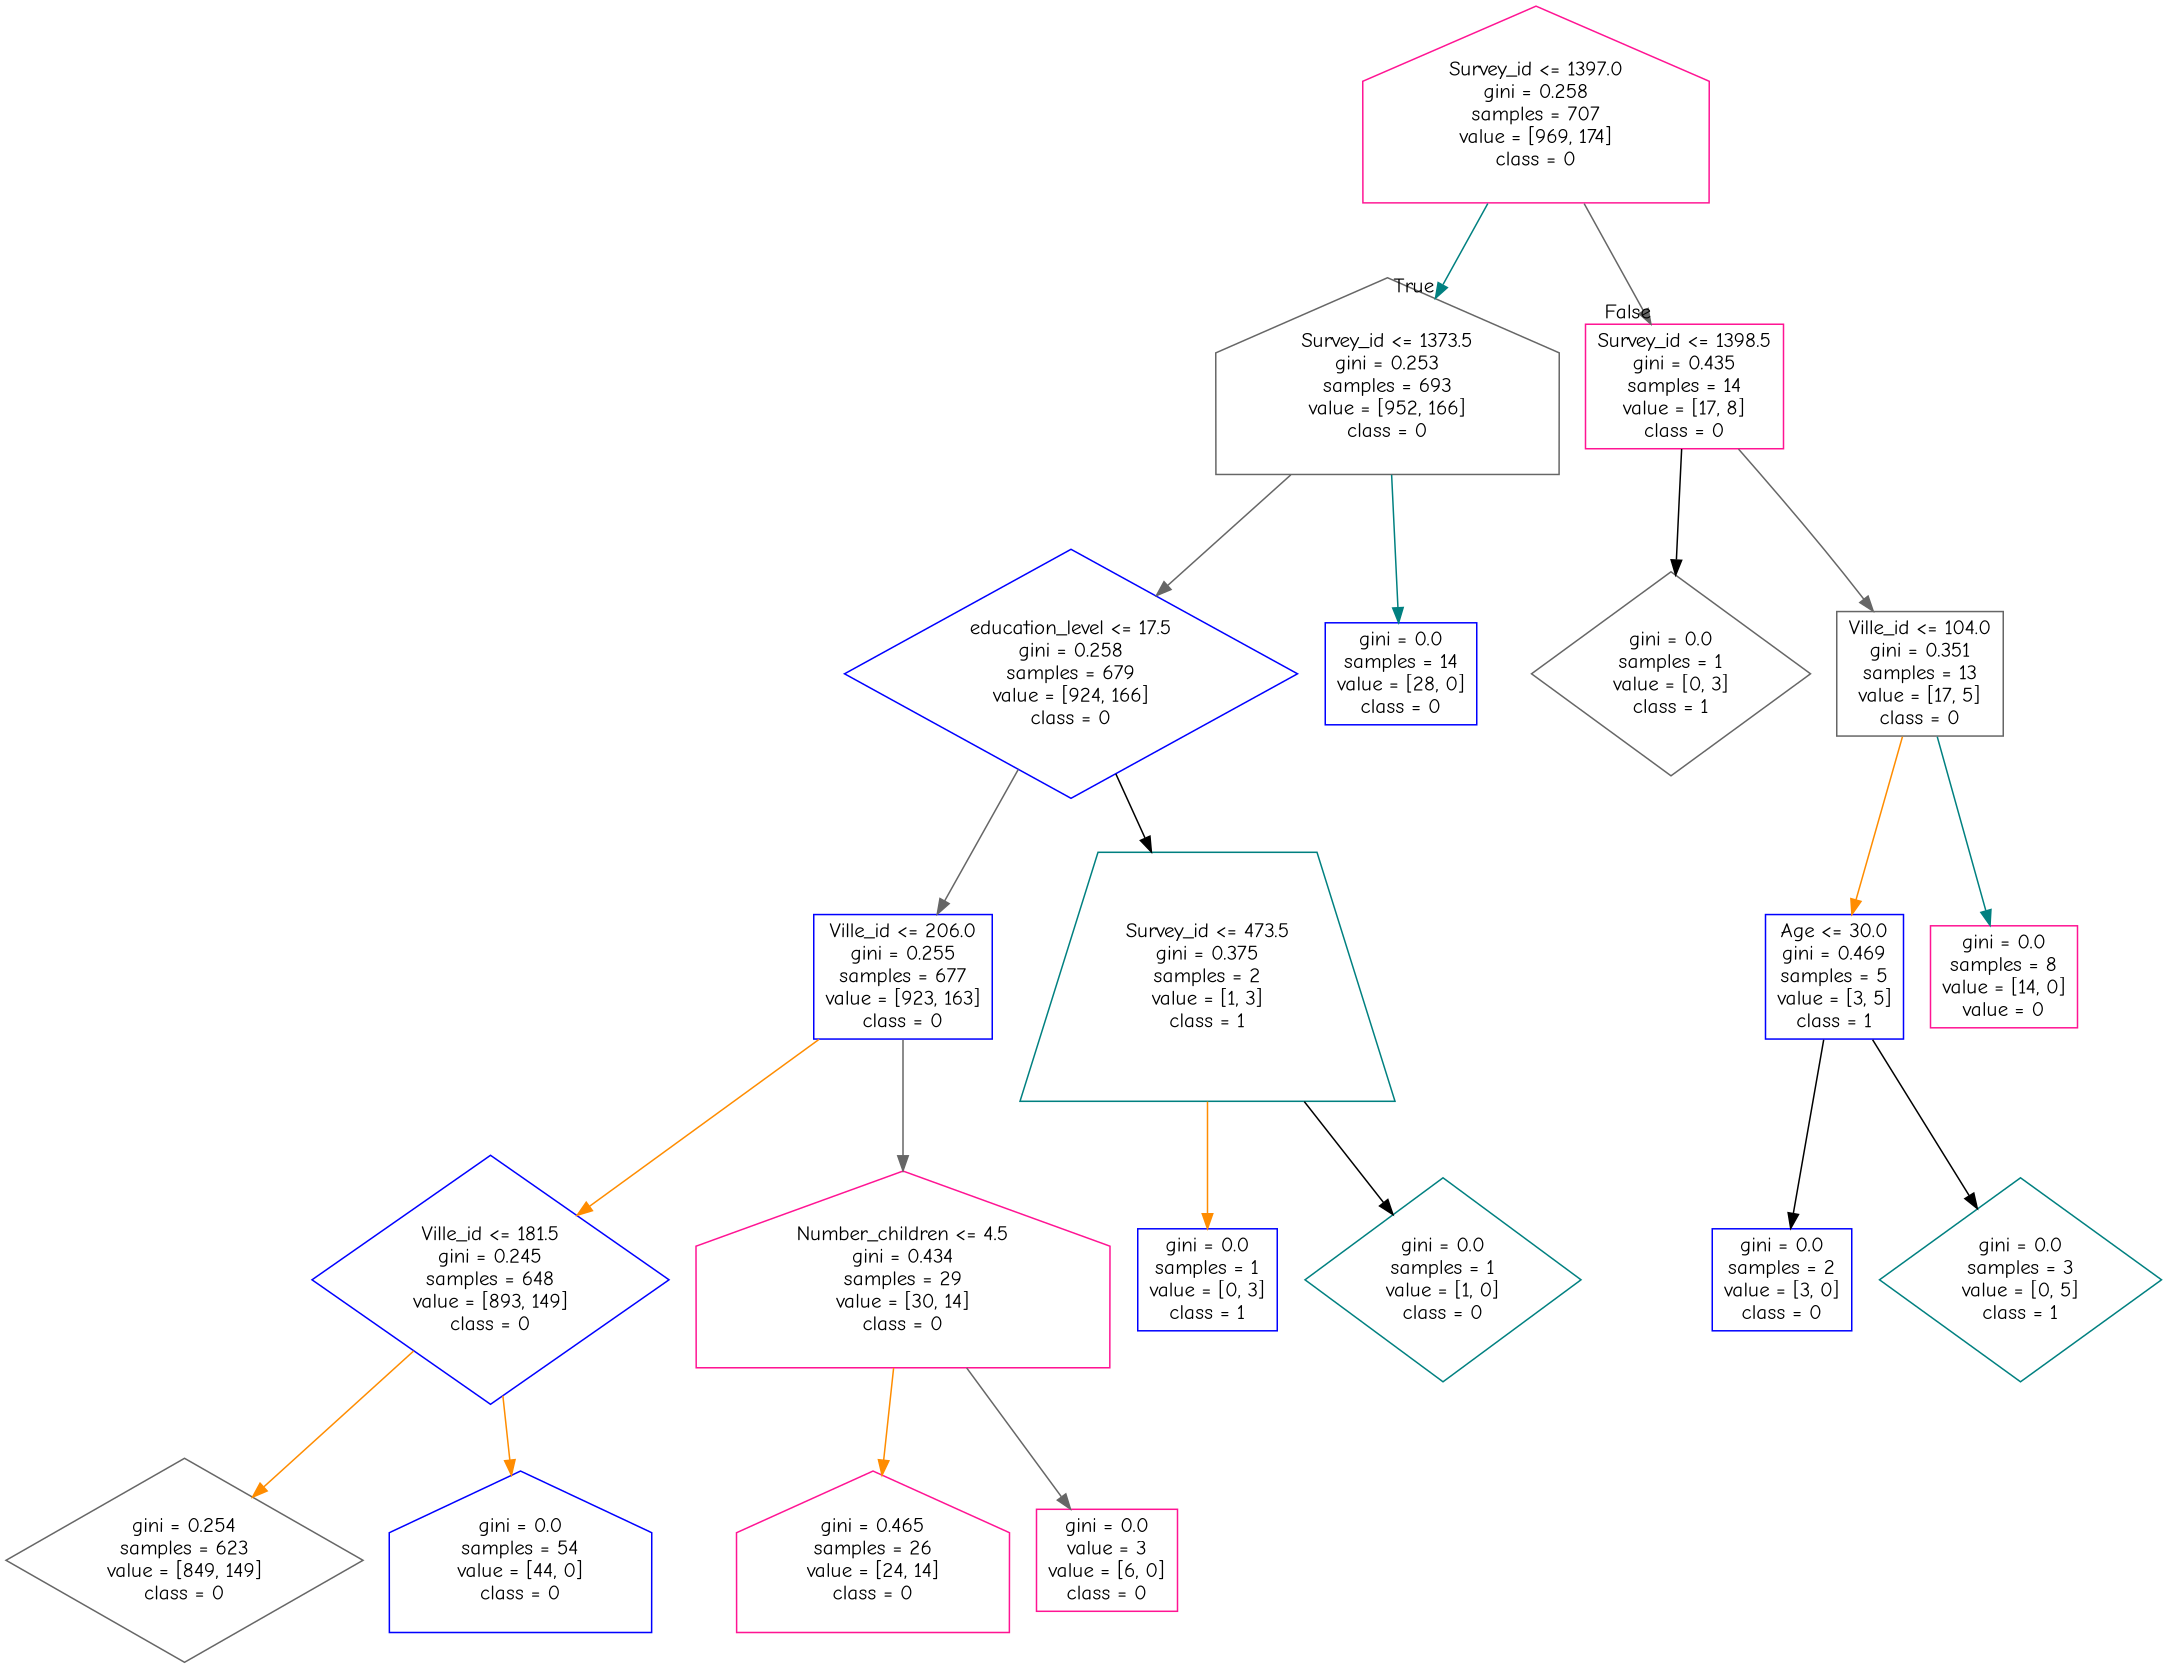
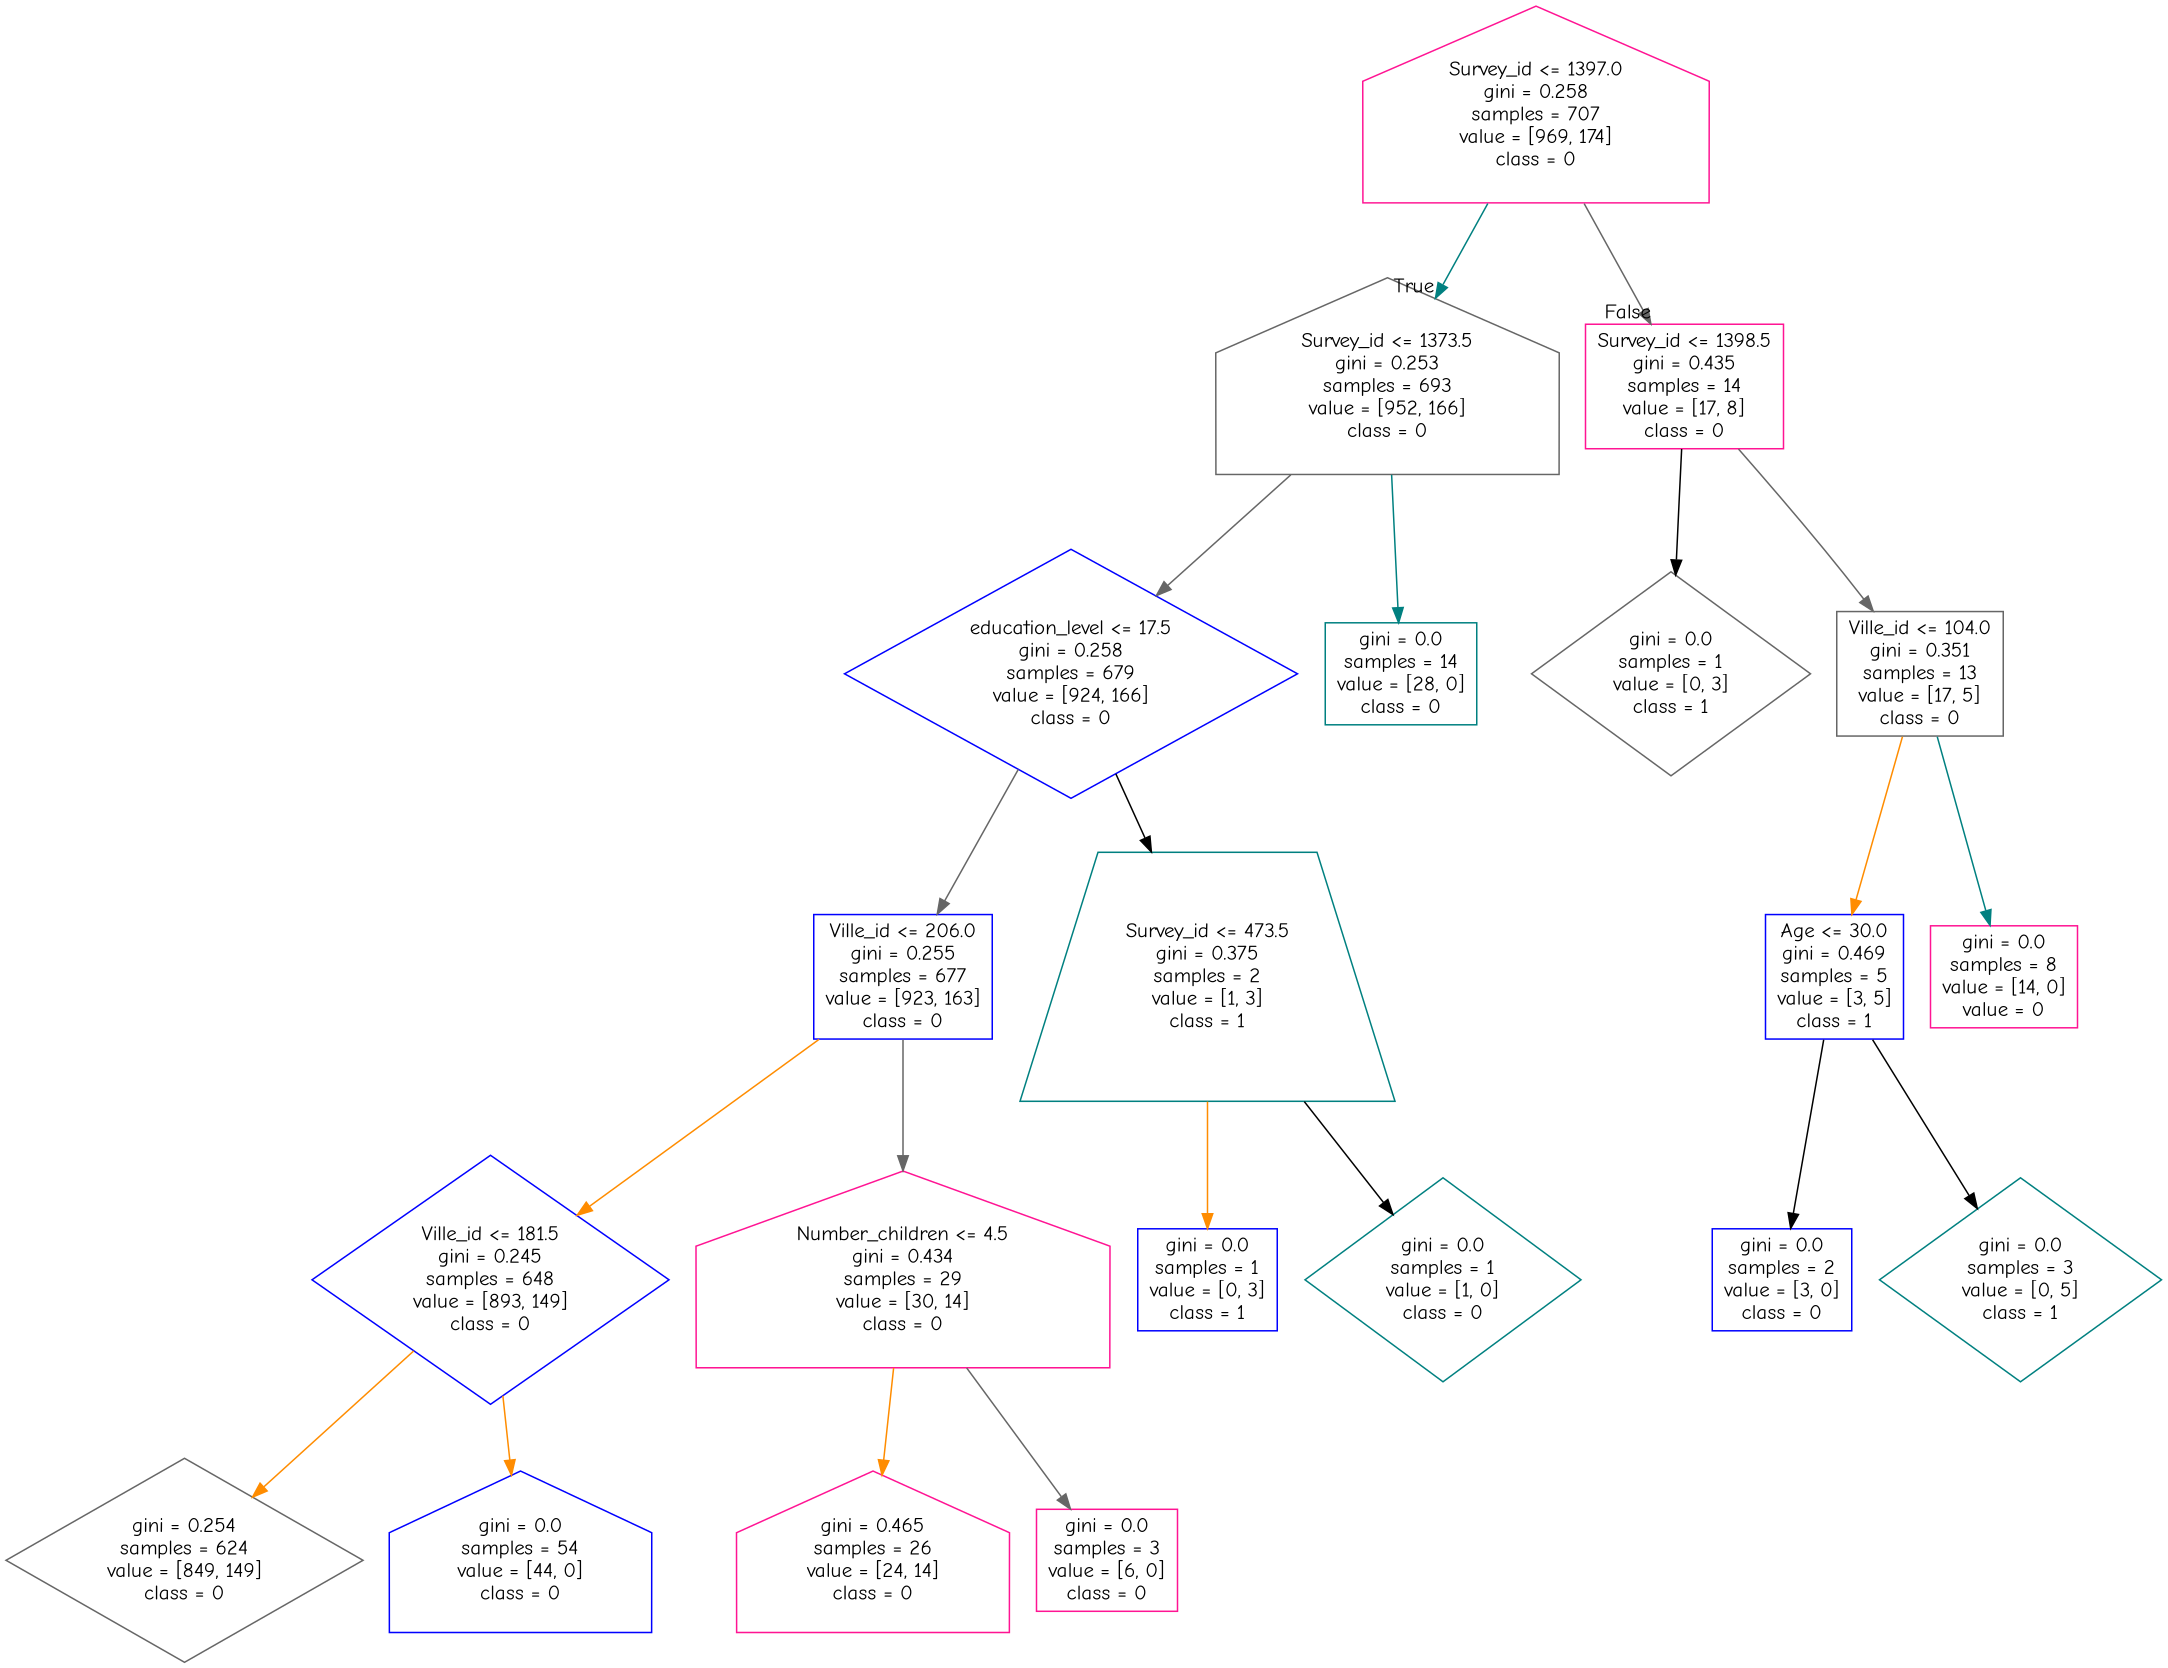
node "gini = 0.0 samples = 14 value = [28, 0] class = 0": color blue -> teal
node "gini = 0.254 samples = 623 value = [849, 149] class = 0": label "gini = 0.254 samples = 623 value = [849, 149] class = 0" -> "gini = 0.254 samples = 624 value = [849, 149] class = 0"
node "gini = 0.0 value = 3 value = [6, 0] class = 0": label "gini = 0.0 value = 3 value = [6, 0] class = 0" -> "gini = 0.0 samples = 3 value = [6, 0] class = 0"
